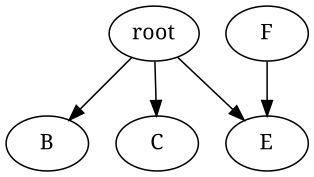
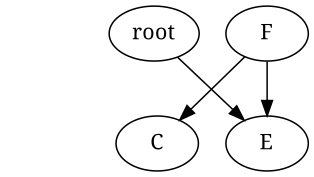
edge "root" -> "C": now "F" -> "C"
node "B": removed
